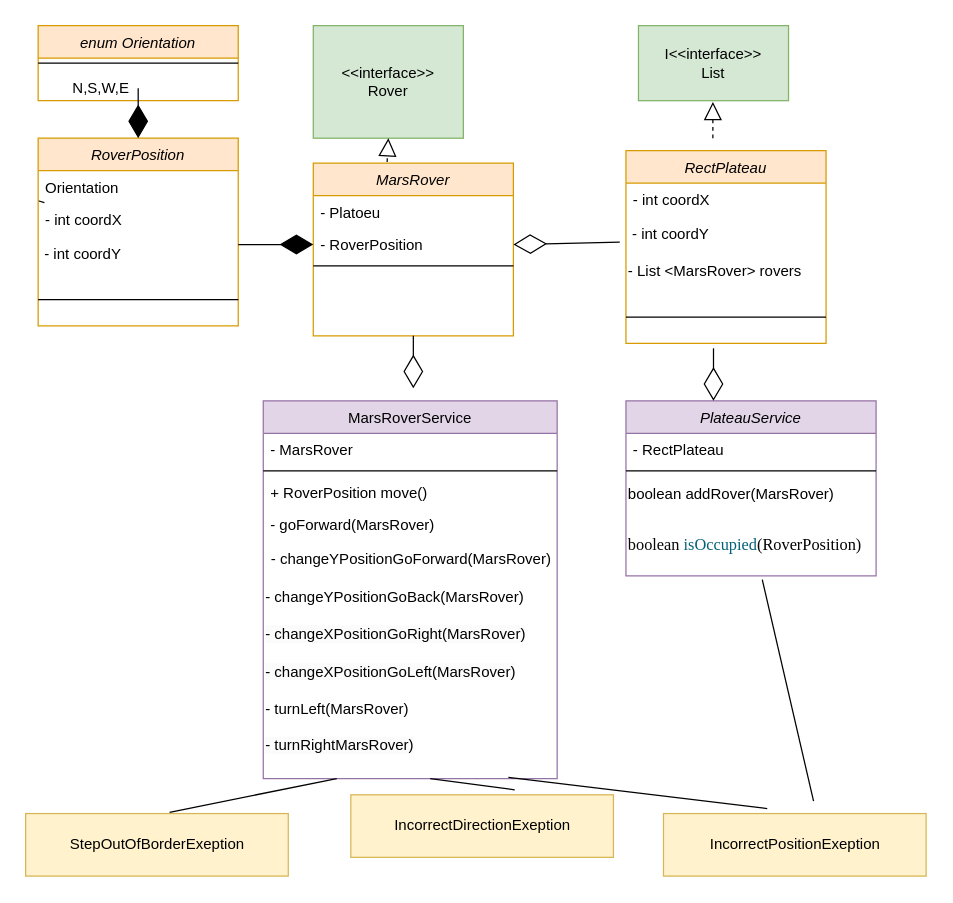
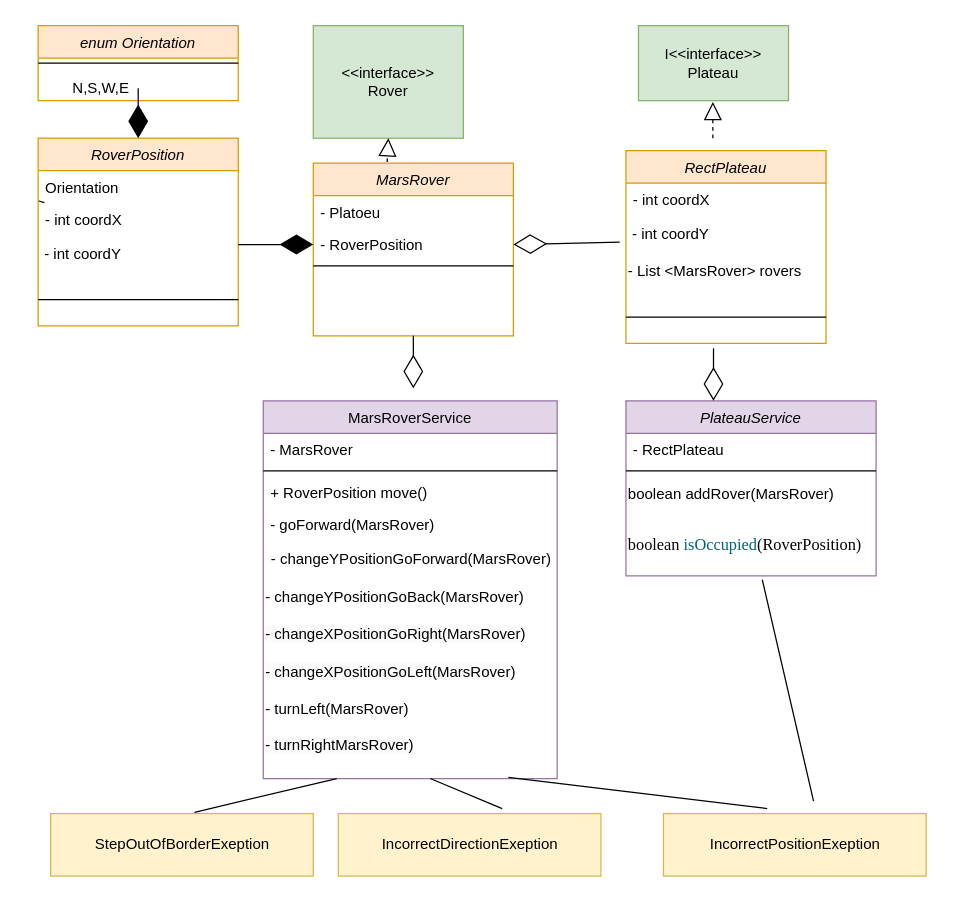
node "I<<interface>> List": label "I<<interface>> List" -> "I<<interface>> Plateau"
node "IncorrectDirectionExeption": moved (482, 826) -> (469, 844)
node "StepOutOfBorderExeption": moved (157, 844) -> (182, 844)
